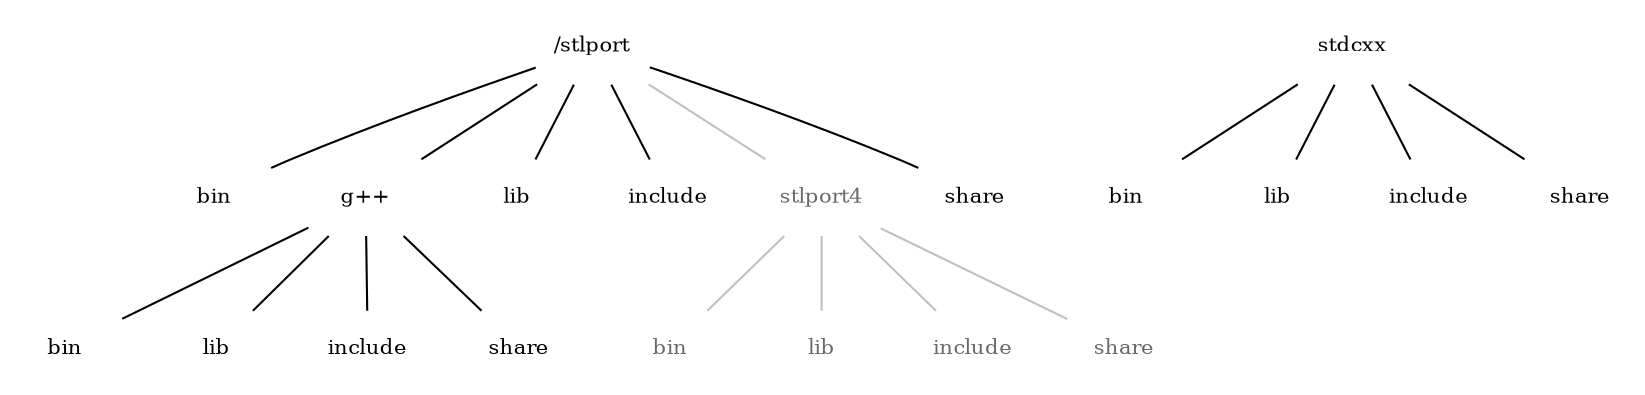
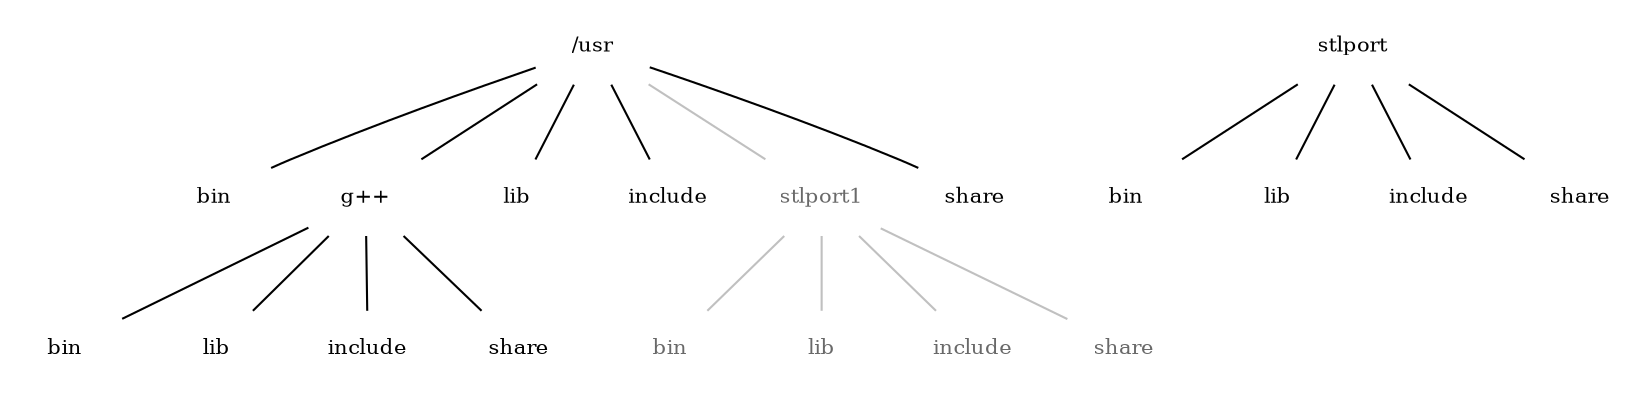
node "/stlport": label "/stlport" -> "/usr"
node "stdcxx": label "stdcxx" -> "stlport"
node "stlport4": label "stlport4" -> "stlport1"
